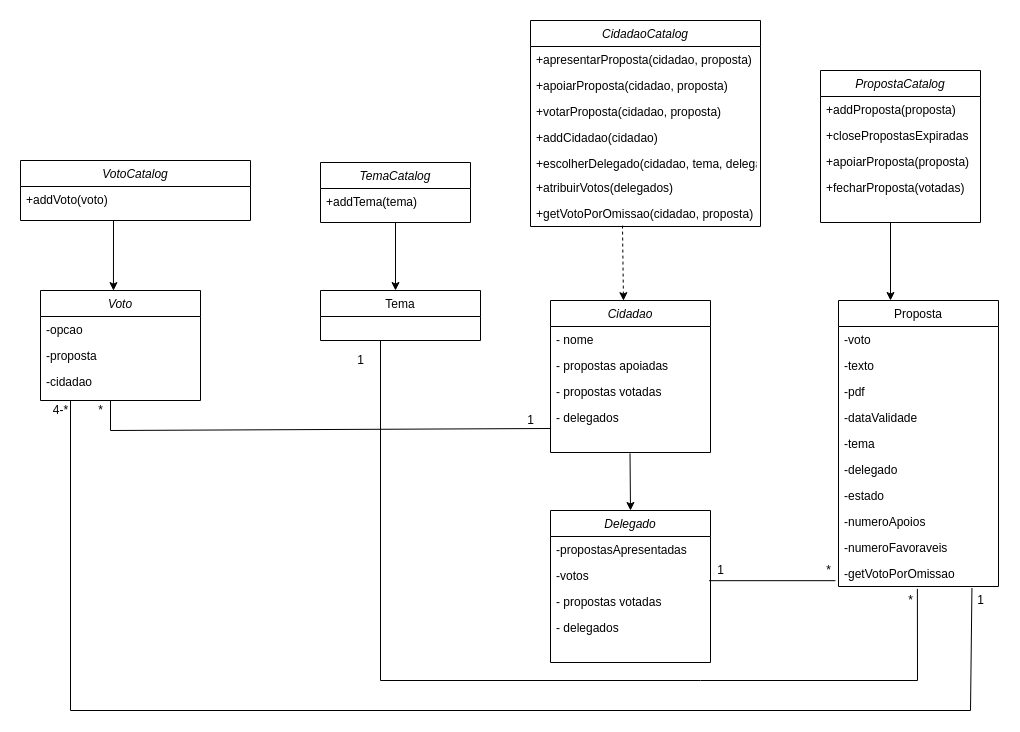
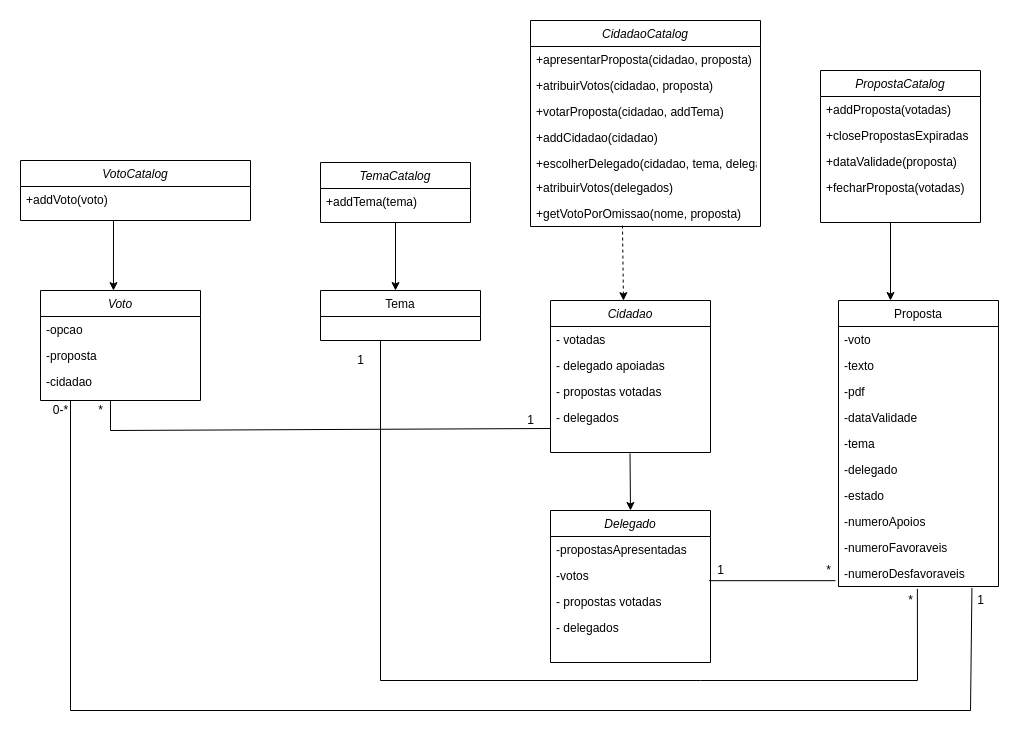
node "+apoiarProposta(cidadao, proposta)": label "+apoiarProposta(cidadao, proposta)" -> "+atribuirVotos(cidadao, proposta)"
node "+addProposta(proposta)": label "+addProposta(proposta)" -> "+addProposta(votadas)"
node "+votarProposta(cidadao, proposta)": label "+votarProposta(cidadao, proposta)" -> "+votarProposta(cidadao, addTema)"
node "+apoiarProposta(proposta)": label "+apoiarProposta(proposta)" -> "+dataValidade(proposta)"
node "+getVotoPorOmissao(cidadao, proposta)": label "+getVotoPorOmissao(cidadao, proposta)" -> "+getVotoPorOmissao(nome, proposta)"
node "- nome": label "- nome" -> "- votadas"
node "- propostas apoiadas": label "- propostas apoiadas" -> "- delegado apoiadas"
node "4-*": label "4-*" -> "0-*"
node "-getVotoPorOmissao": label "-getVotoPorOmissao" -> "-numeroDesfavoraveis"
